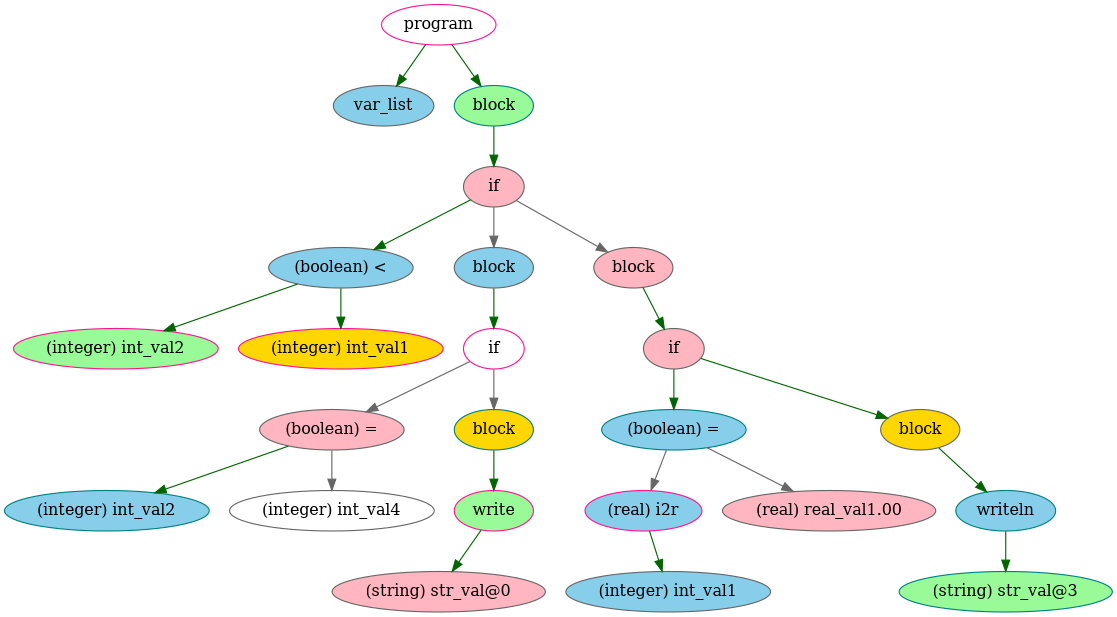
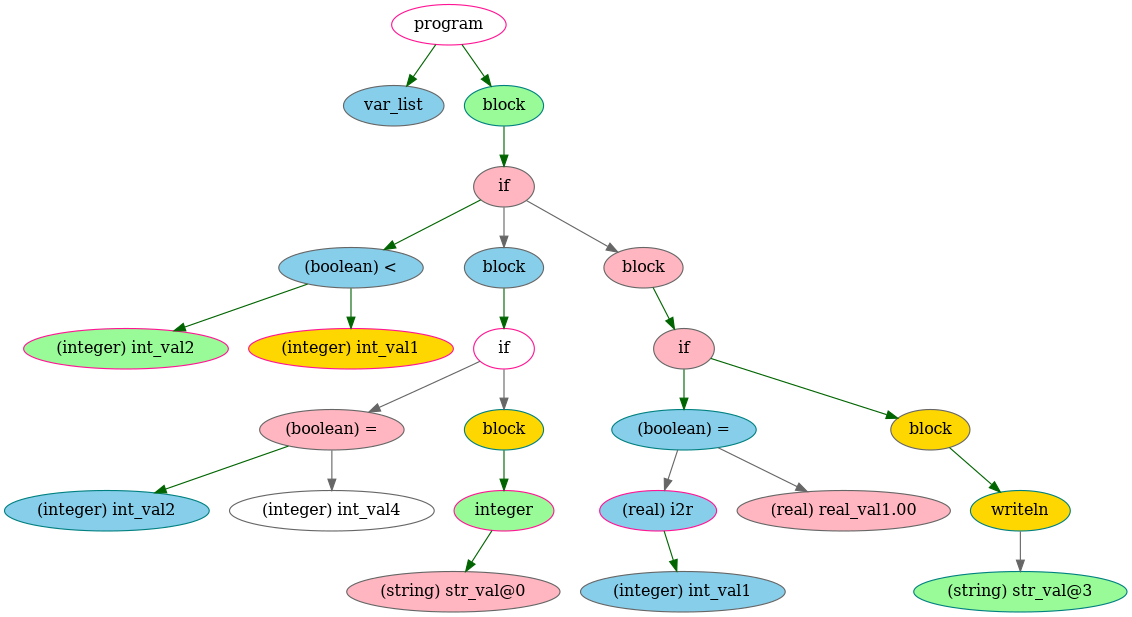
node "write": label "write" -> "integer"
node "writeln": fillcolor skyblue -> gold
edge "writeln" -> "(string) str_val@3": color darkgreen -> gray40
